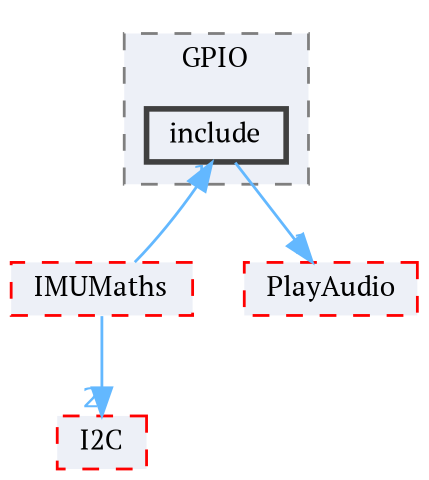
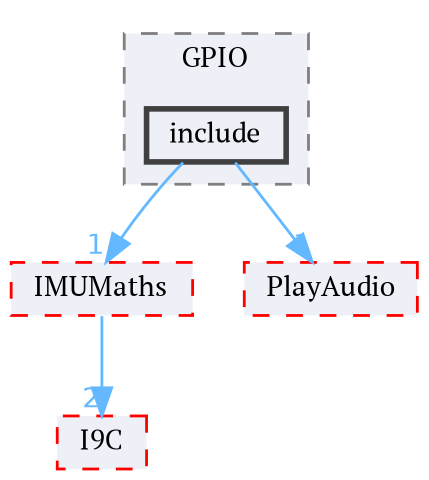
edge "IMUMaths" -> "include": reversed
node "I2C": label "I2C" -> "I9C"
